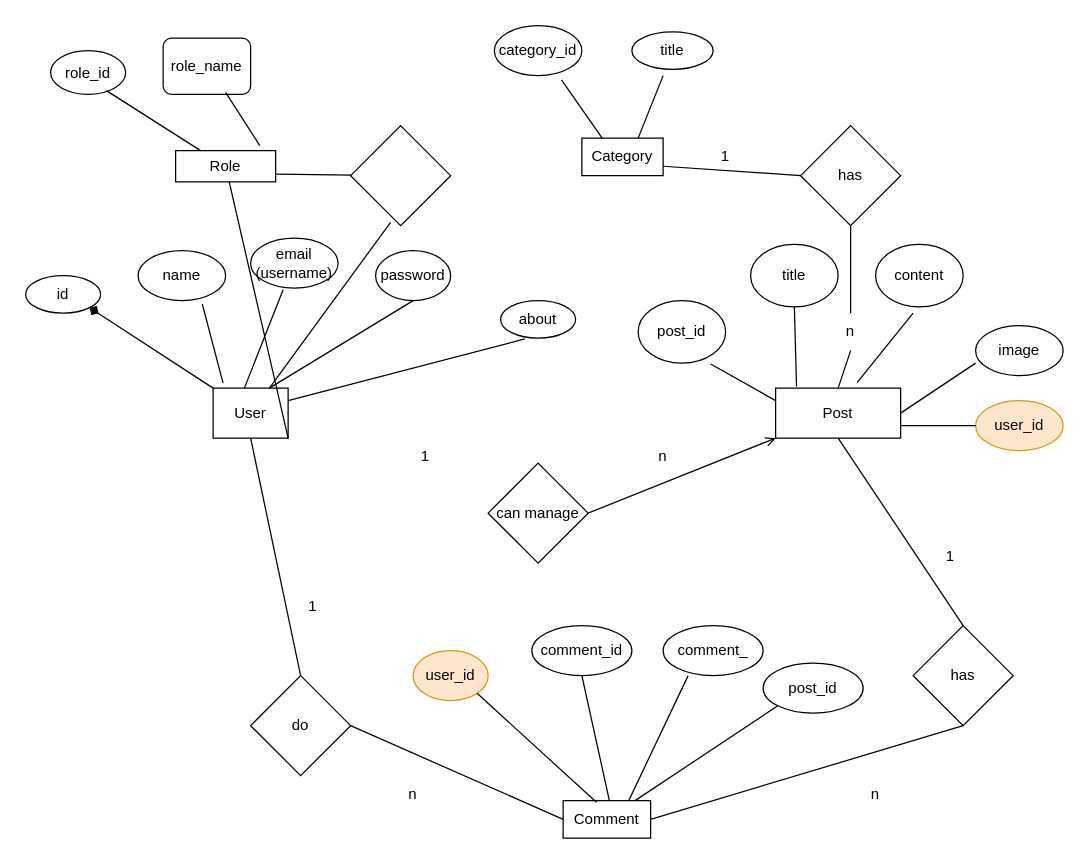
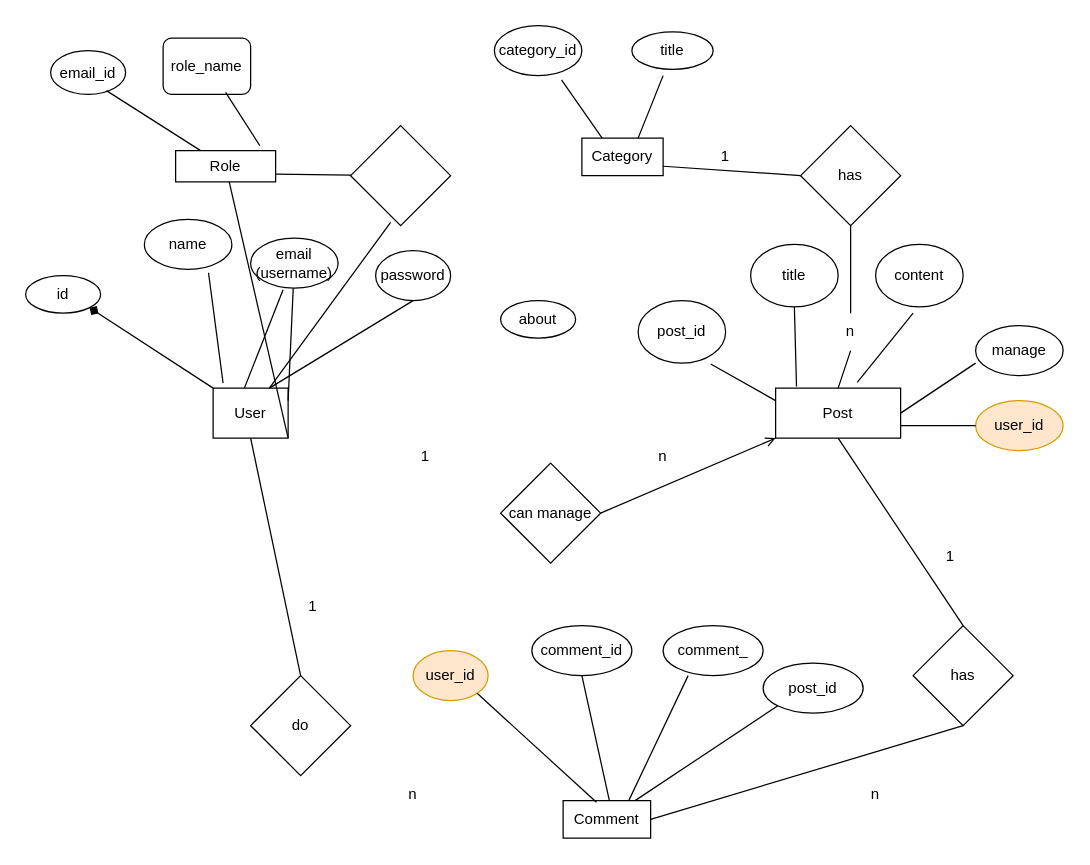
node "role_id": label "role_id" -> "email_id"
node "name": moved (182, 276) -> (188, 244)
node "image": label "image" -> "manage"
edge "about" -- "User": now "email (username)" -- "User"
node "can manage": moved (538, 513) -> (551, 513)
edge "do" -- "Comment": removed
